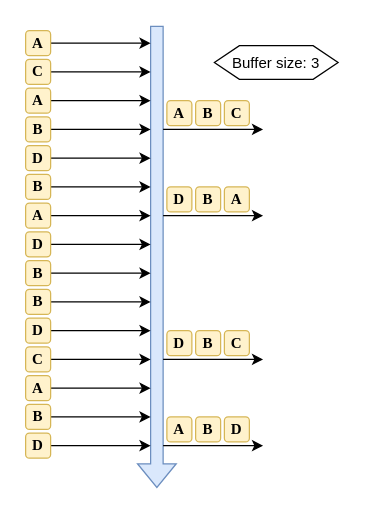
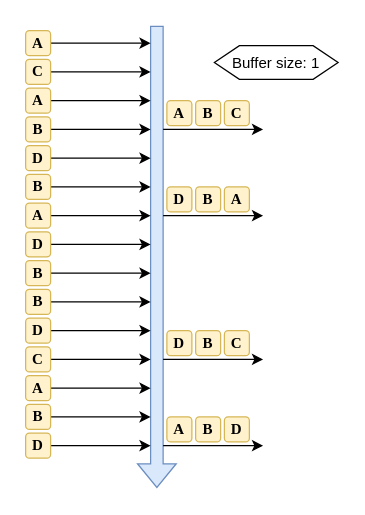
node "Buffer size: 3": label "Buffer size: 3" -> "Buffer size: 1"
